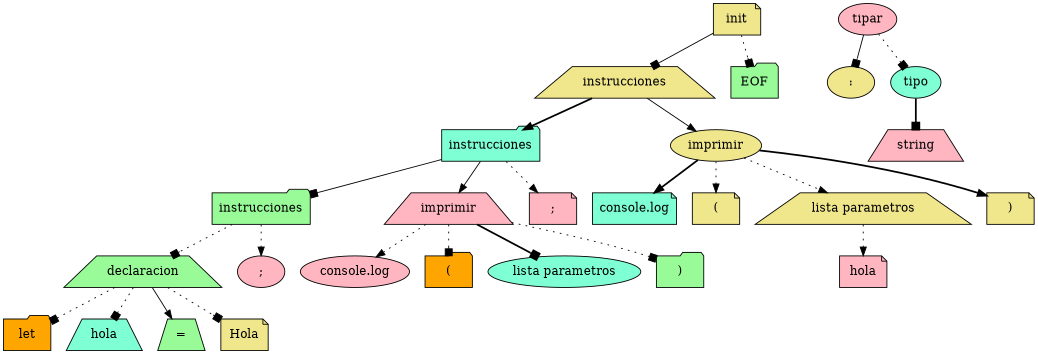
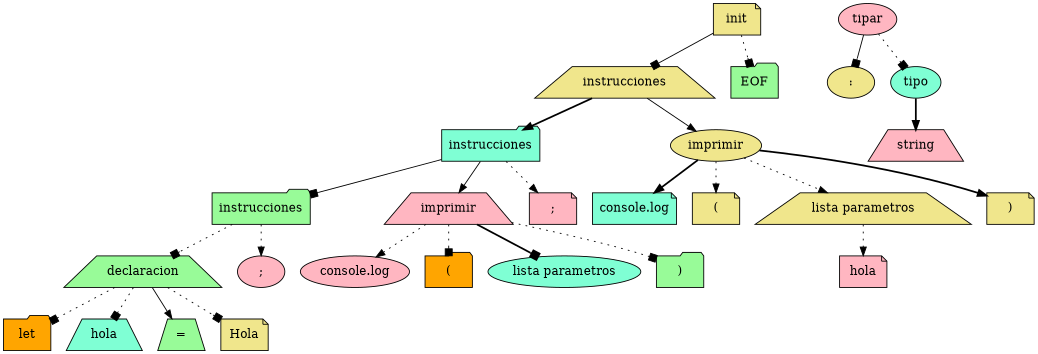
edge "tipo" -> "string": arrowhead box -> normal
